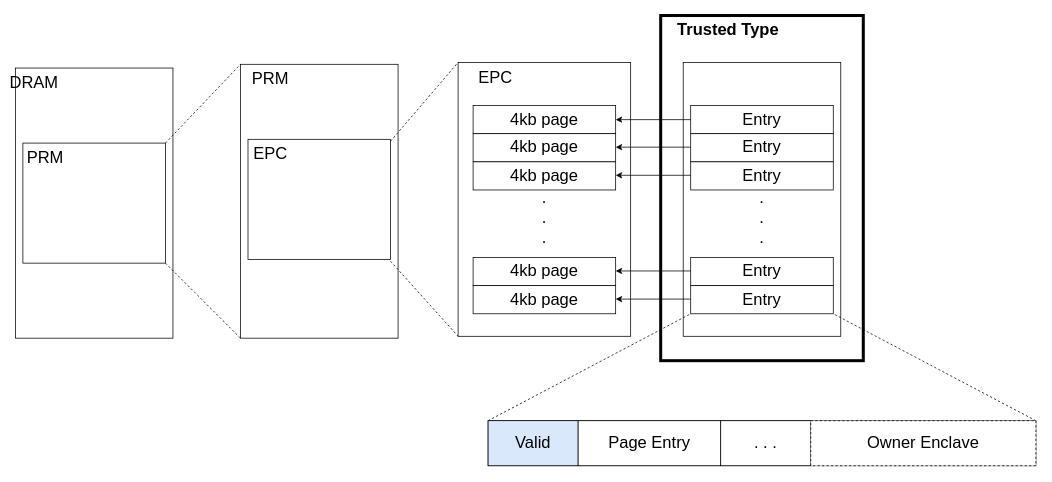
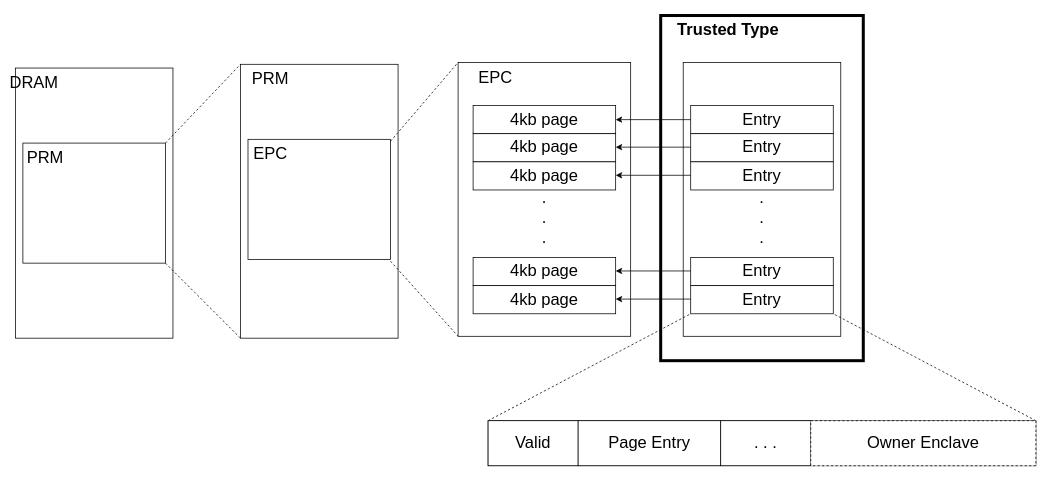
node "Valid": fillcolor #dae8fc -> #ffffff
